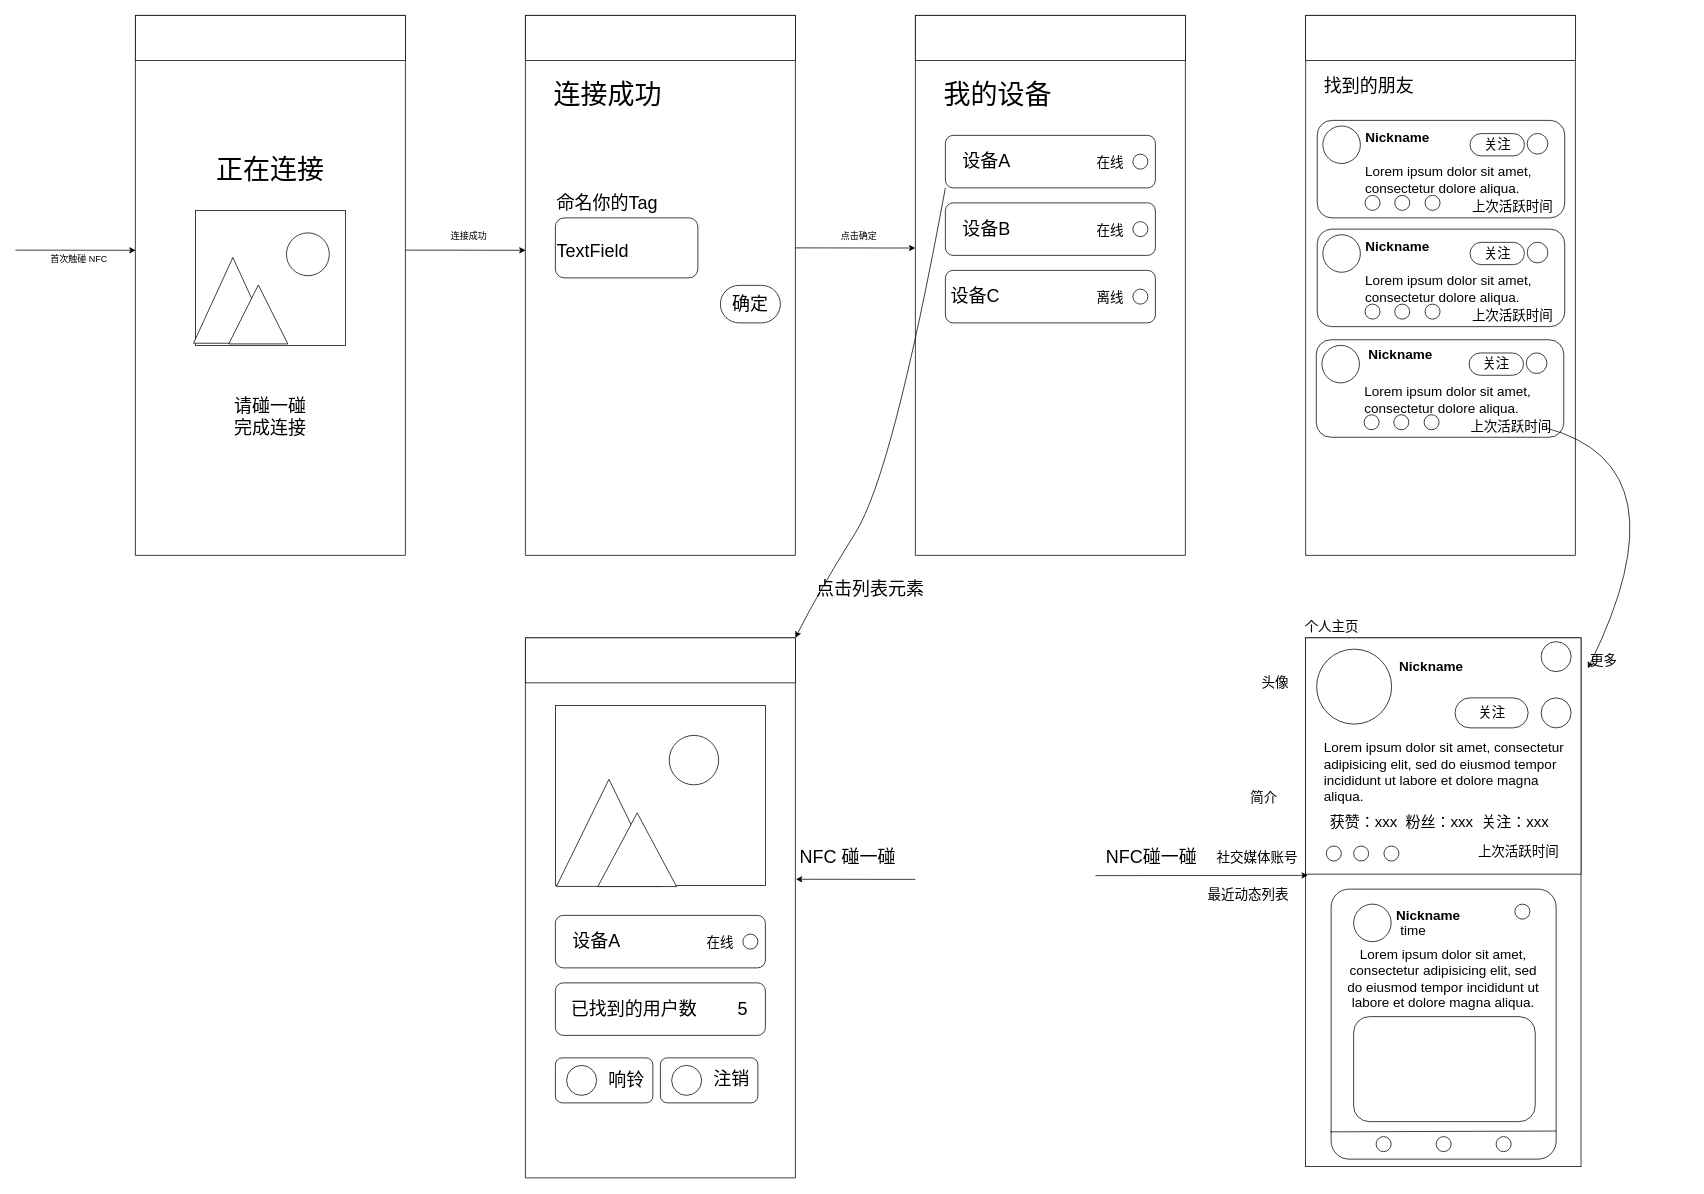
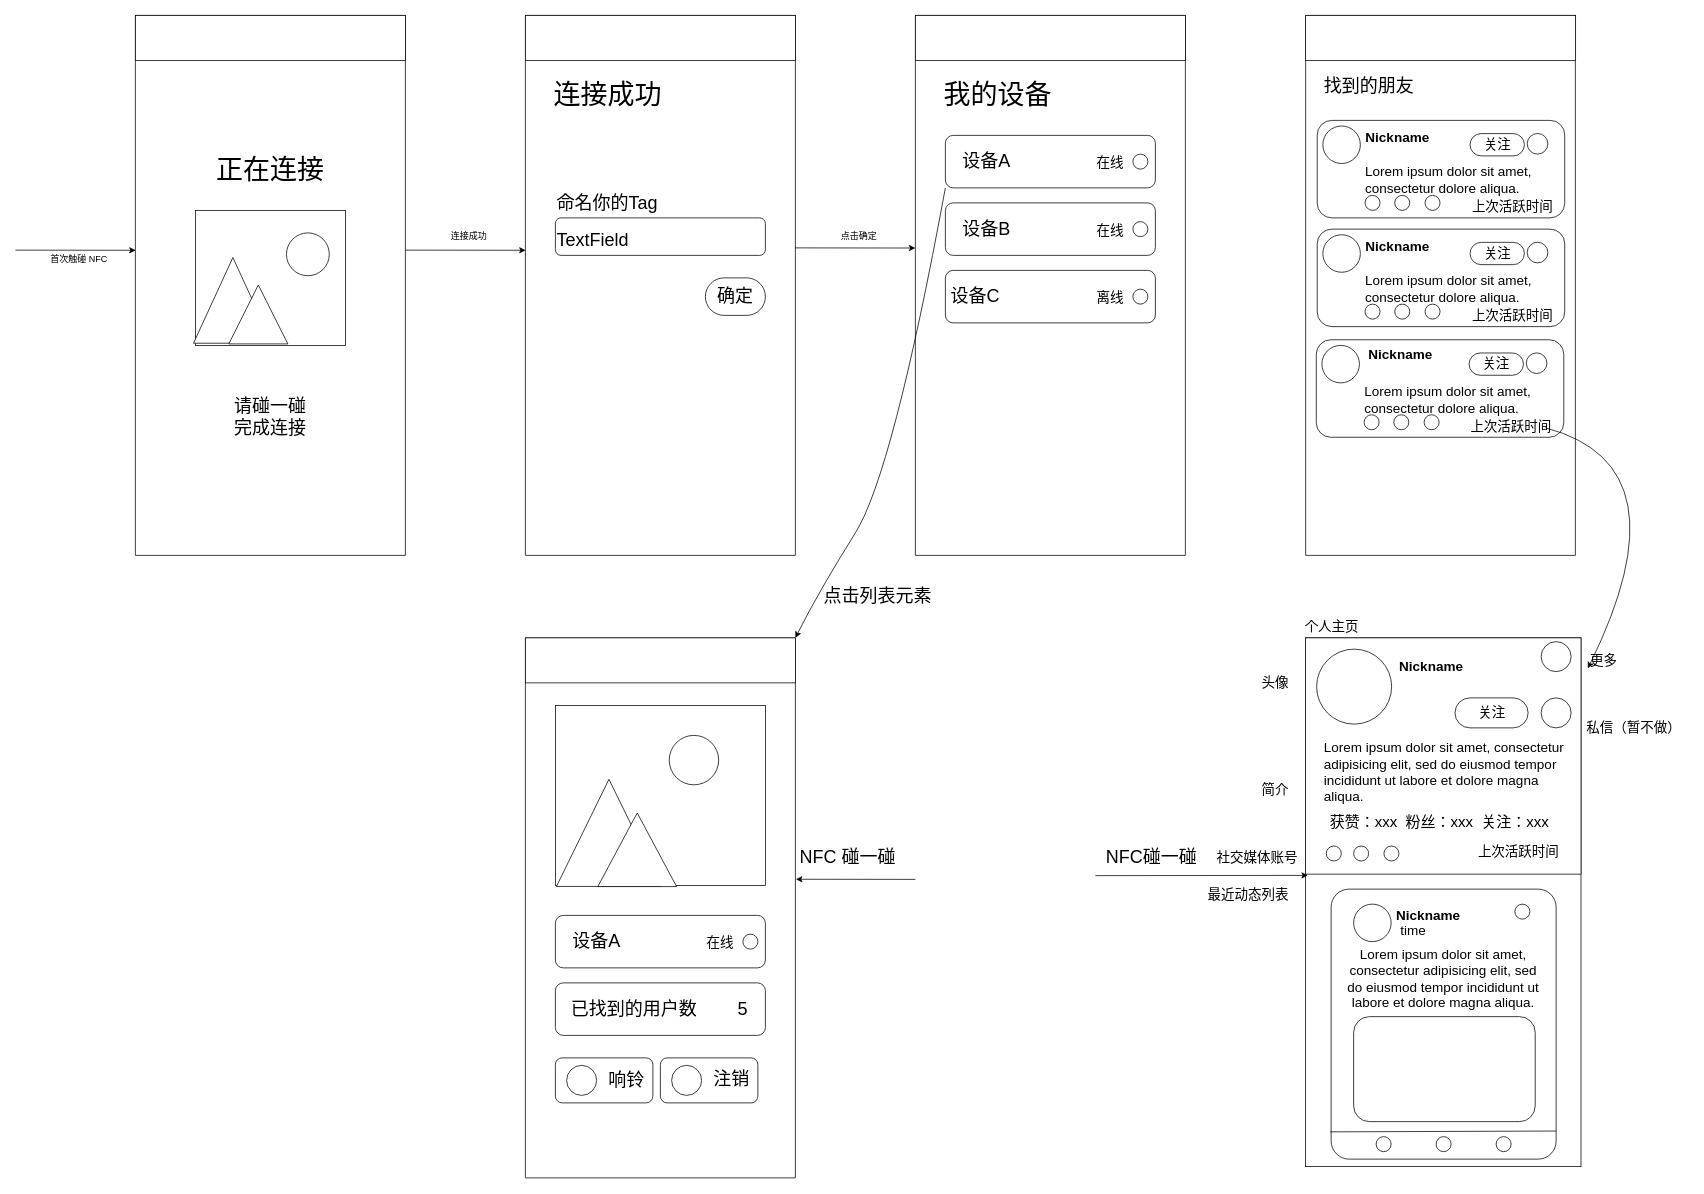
node "TextField": size 143x60 -> 210x38
node "确定": moved (750, 304) -> (735, 297)
node "点击列表元素": moved (870, 589) -> (878, 597)
node "私信（暂不做）": added
node "简介": moved (1264, 797) -> (1275, 790)
